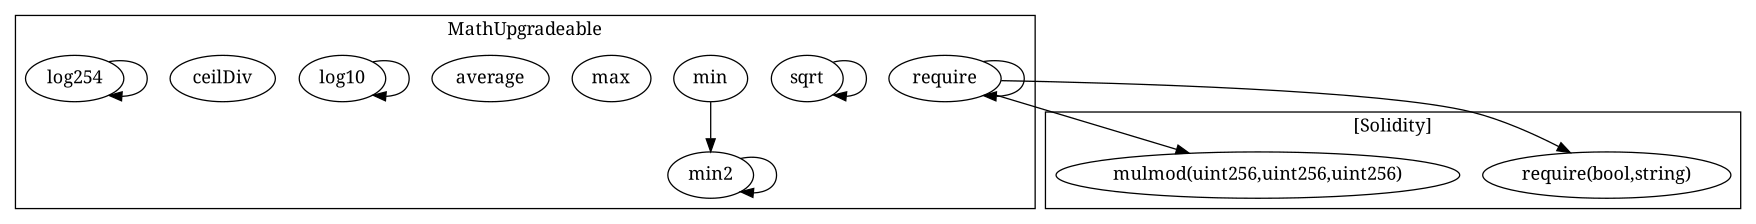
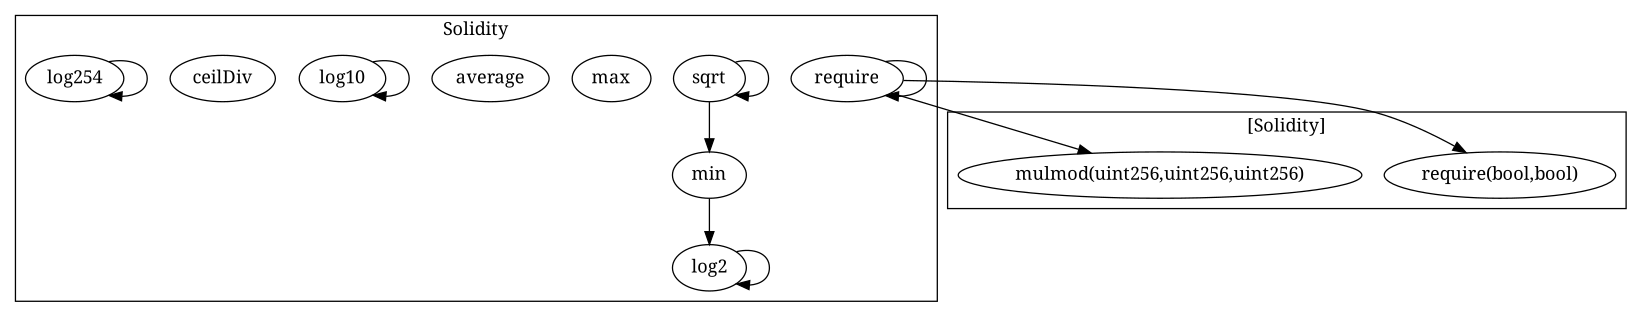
cluster "MathUpgradeable": label "MathUpgradeable" -> "Solidity"
edge "sqrt" -> "min": added
node "min2": label "min2" -> "log2"
node "require(bool,string)": label "require(bool,string)" -> "require(bool,bool)"
